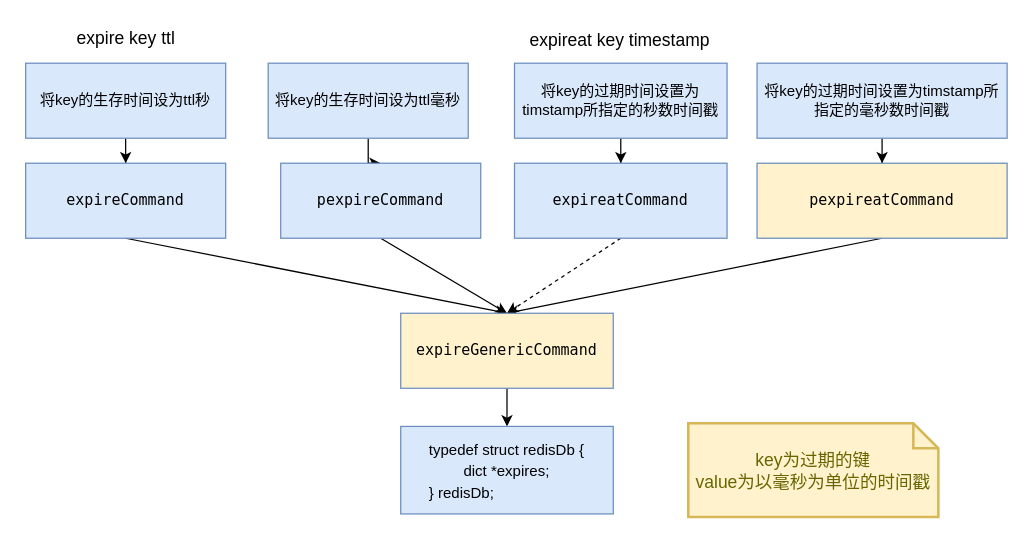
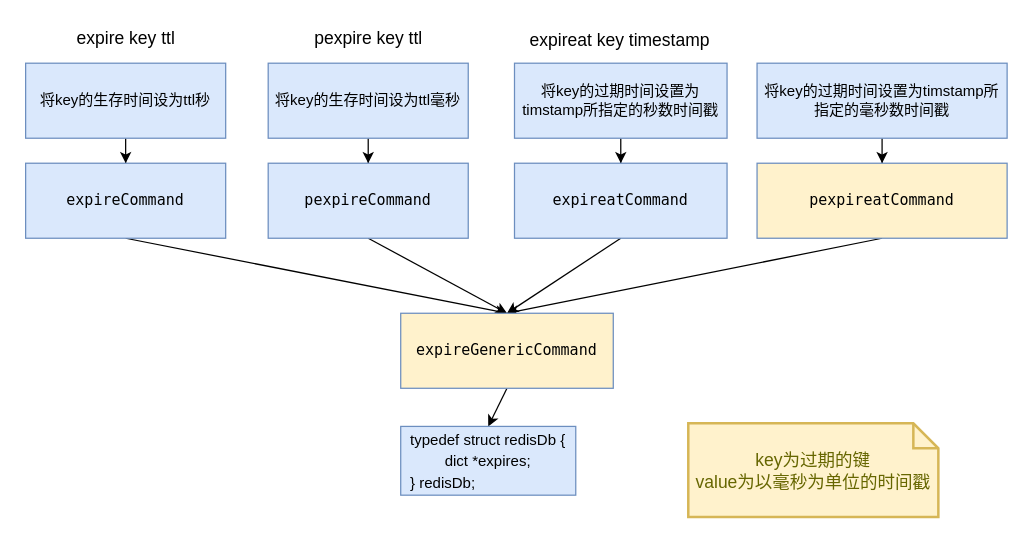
node "pexpire key ttl": added
node "pexpireCommand": moved (381, 201) -> (368, 201)
edge "expireatCommand" -> "expireGenericCommand": style dashed -> solid
node "typedef struct redisDb { dict *expires; } redisDb;": size 213x88 -> 175x69
